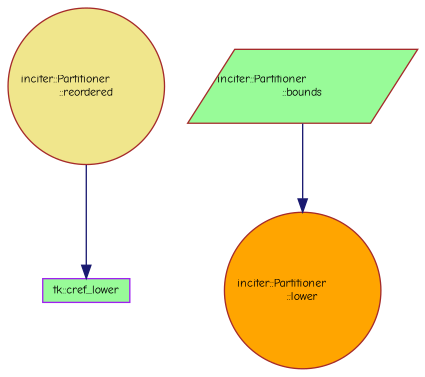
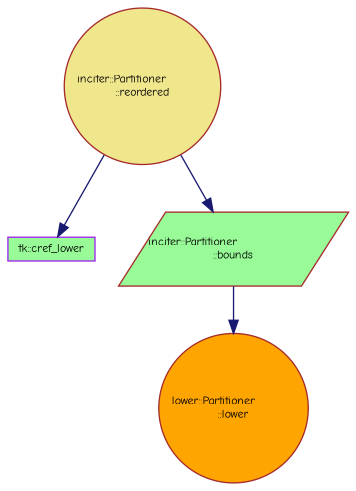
edge "inciter::Partitioner ::reordered" -> "inciter::Partitioner ::bounds": added
node "inciter::Partitioner ::lower": label "inciter::Partitioner ::lower" -> "lower::Partitioner ::lower"
